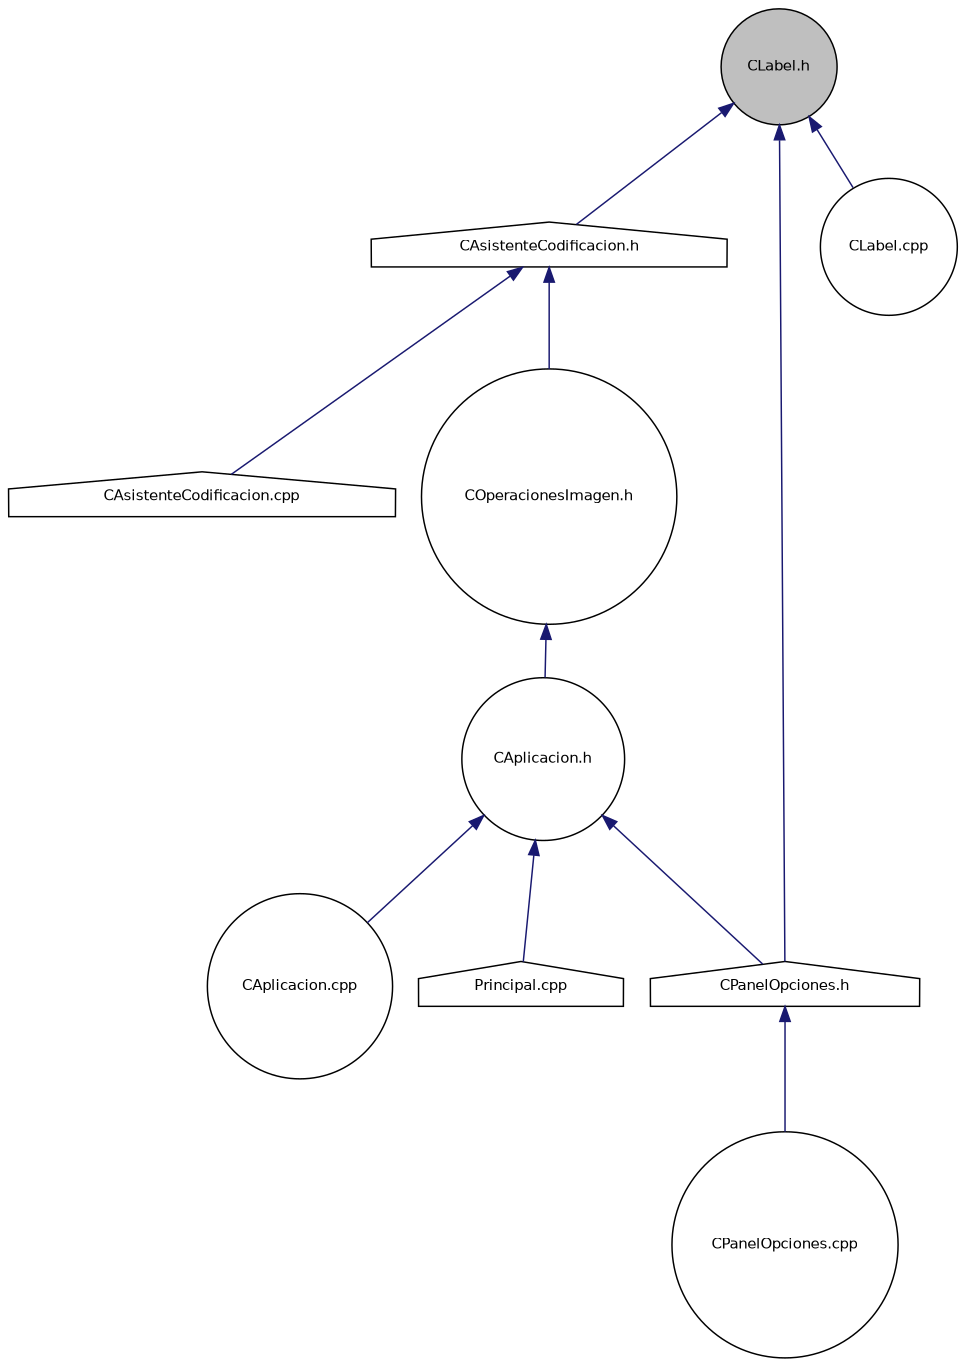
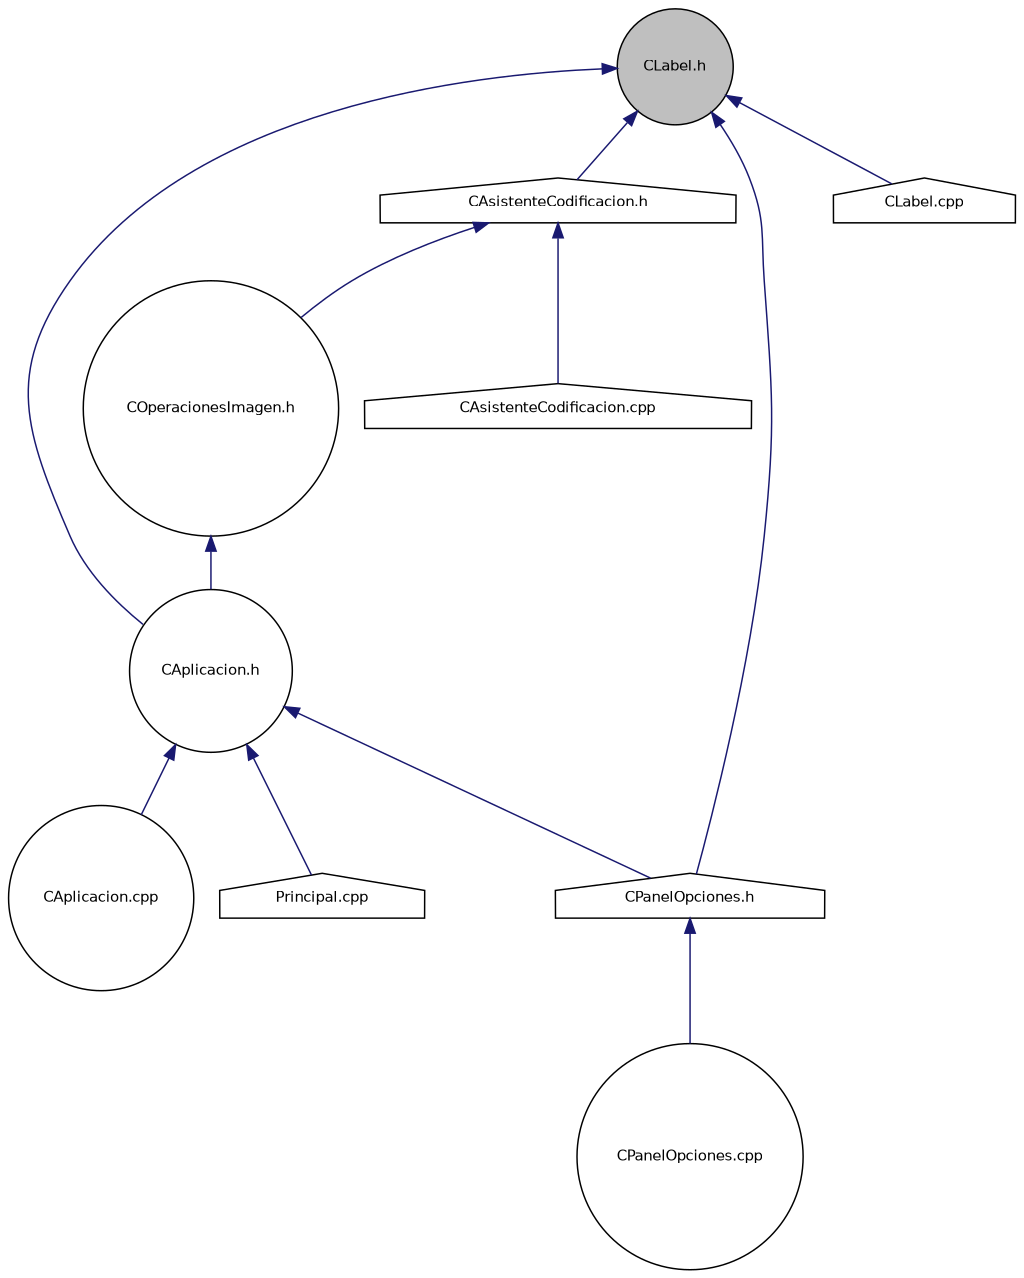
edge "CAplicacion.h" -> "CLabel.h": added
node "CLabel.cpp": shape circle -> house
